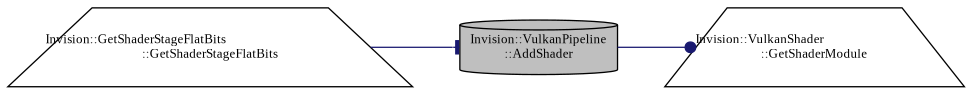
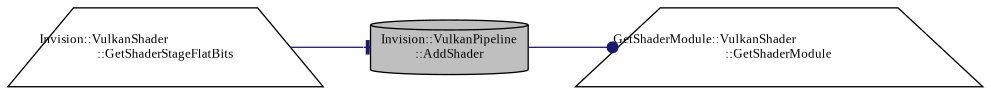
node "Invision::GetShaderStageFlatBits ::GetShaderStageFlatBits": label "Invision::GetShaderStageFlatBits ::GetShaderStageFlatBits" -> "Invision::VulkanShader ::GetShaderStageFlatBits"
node "Invision::VulkanShader ::GetShaderModule": label "Invision::VulkanShader ::GetShaderModule" -> "GetShaderModule::VulkanShader ::GetShaderModule"
